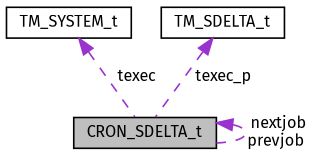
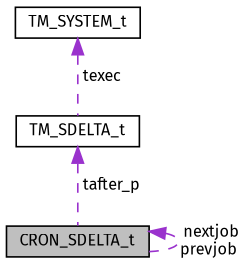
edge "CRON_SDELTA_t" -> "TM_SDELTA_t": label " texec_p" -> " tafter_p"
edge "CRON_SDELTA_t" -> "TM_SYSTEM_t": now "TM_SDELTA_t" -> "TM_SYSTEM_t"
